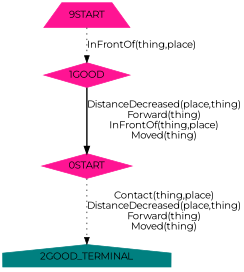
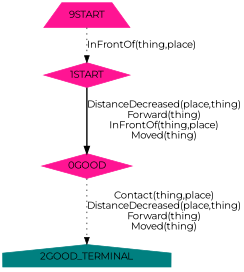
node "1GOOD": label "1GOOD" -> "1START"
node "0START": label "0START" -> "0GOOD"
